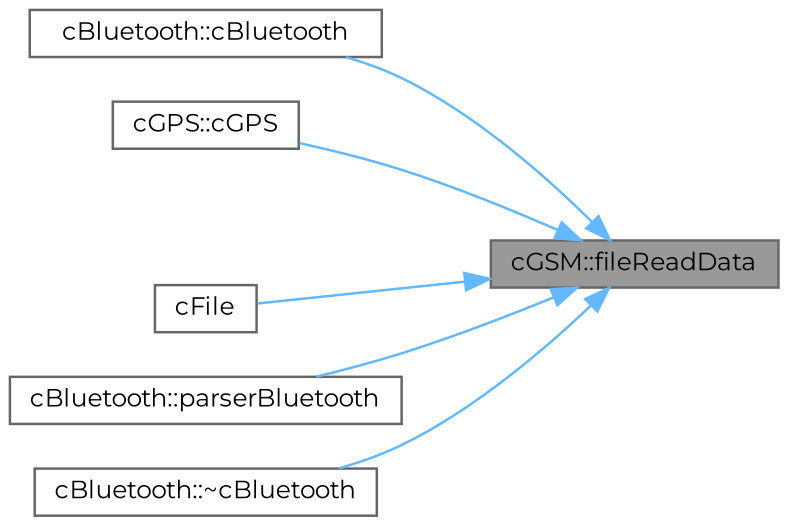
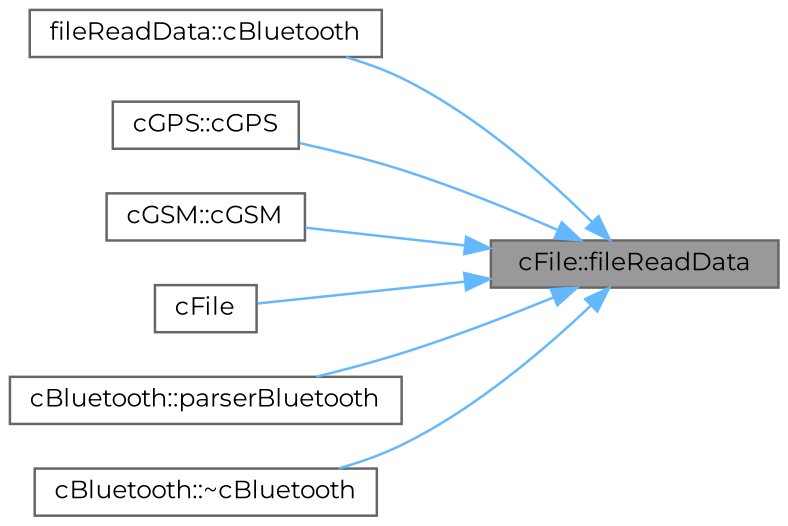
node "cBluetooth::cBluetooth": label "cBluetooth::cBluetooth" -> "fileReadData::cBluetooth"
node "cGSM::cGSM": added
node "cGSM::fileReadData": label "cGSM::fileReadData" -> "cFile::fileReadData"
